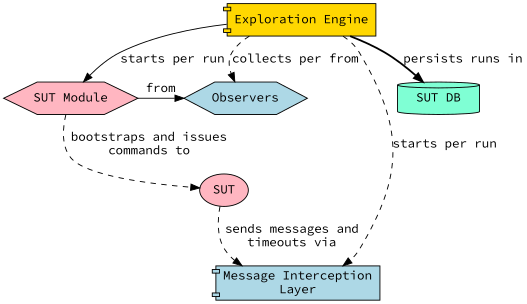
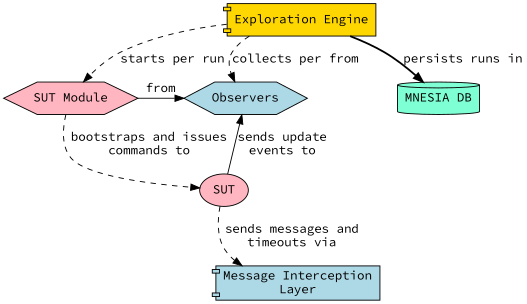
edge "Exploration Engine" -> "SUT Module": style solid -> dashed
node "SUT DB": label "SUT DB" -> "MNESIA DB"
edge "Exploration Engine" -> "Message Interception Layer": removed, label "starts per run"
edge "SUT" -> "Observers": added, label "sends update events to"
